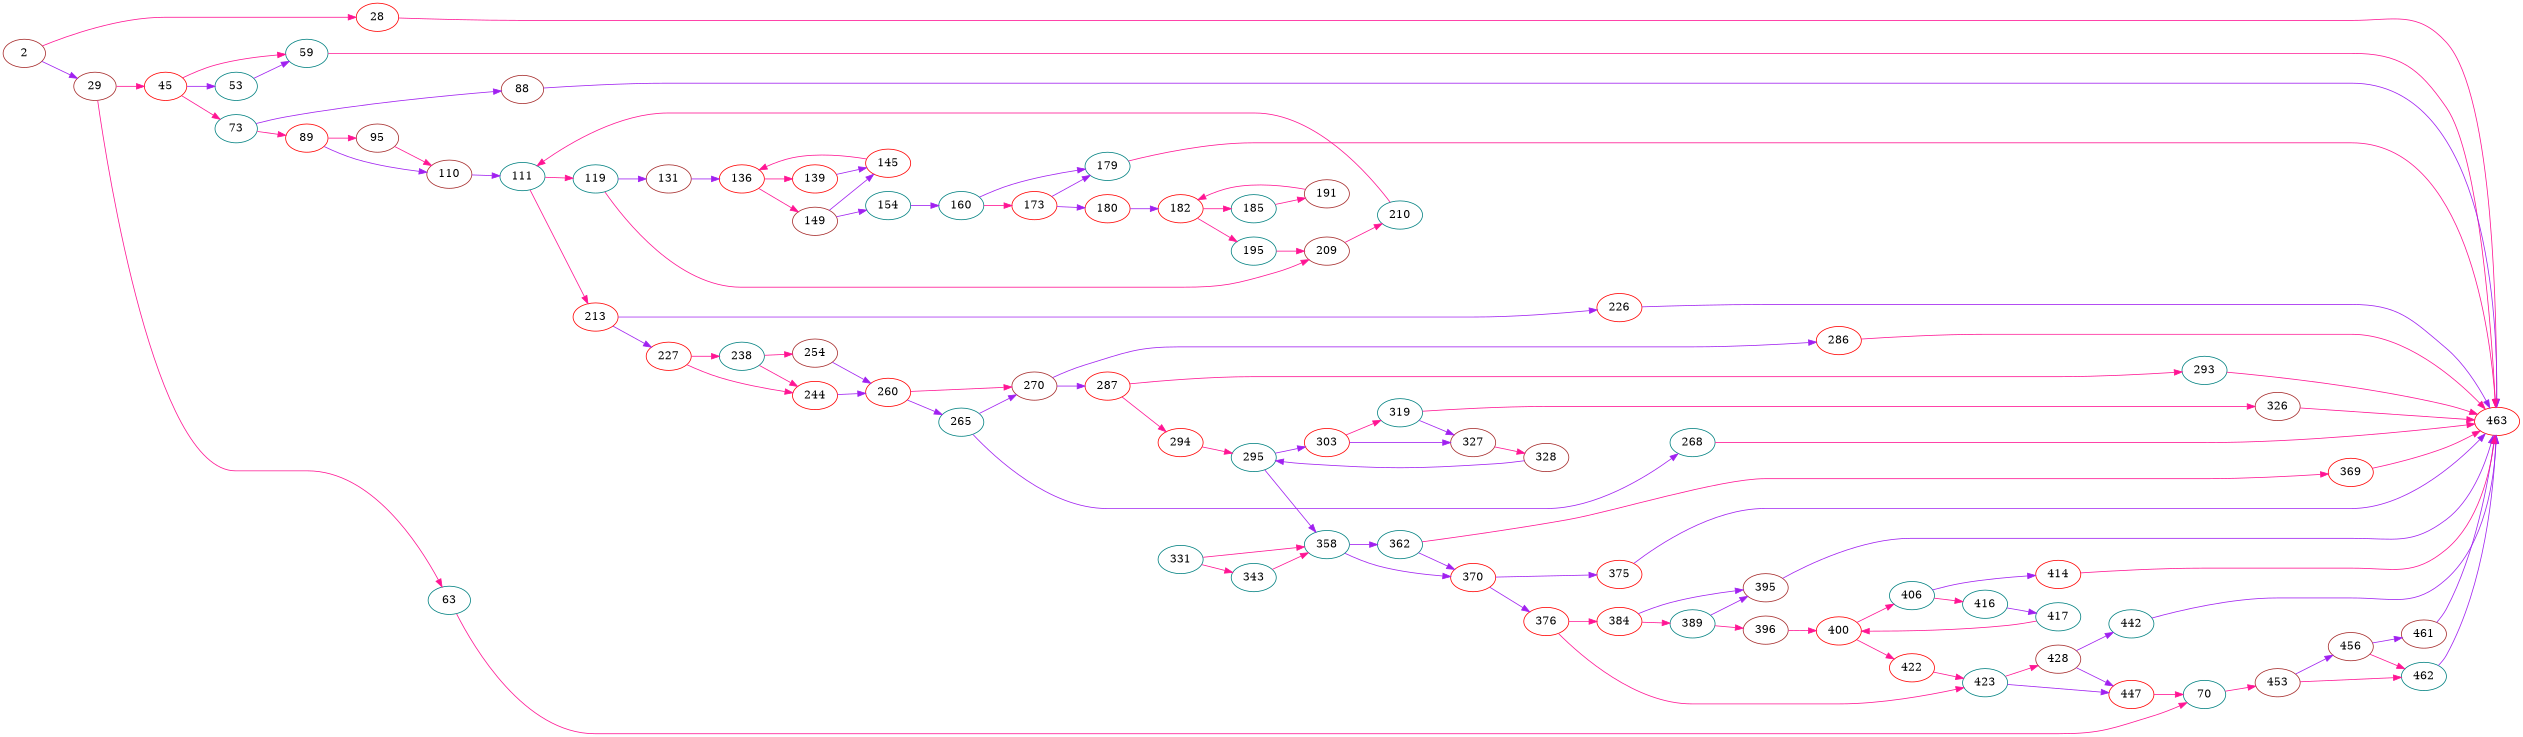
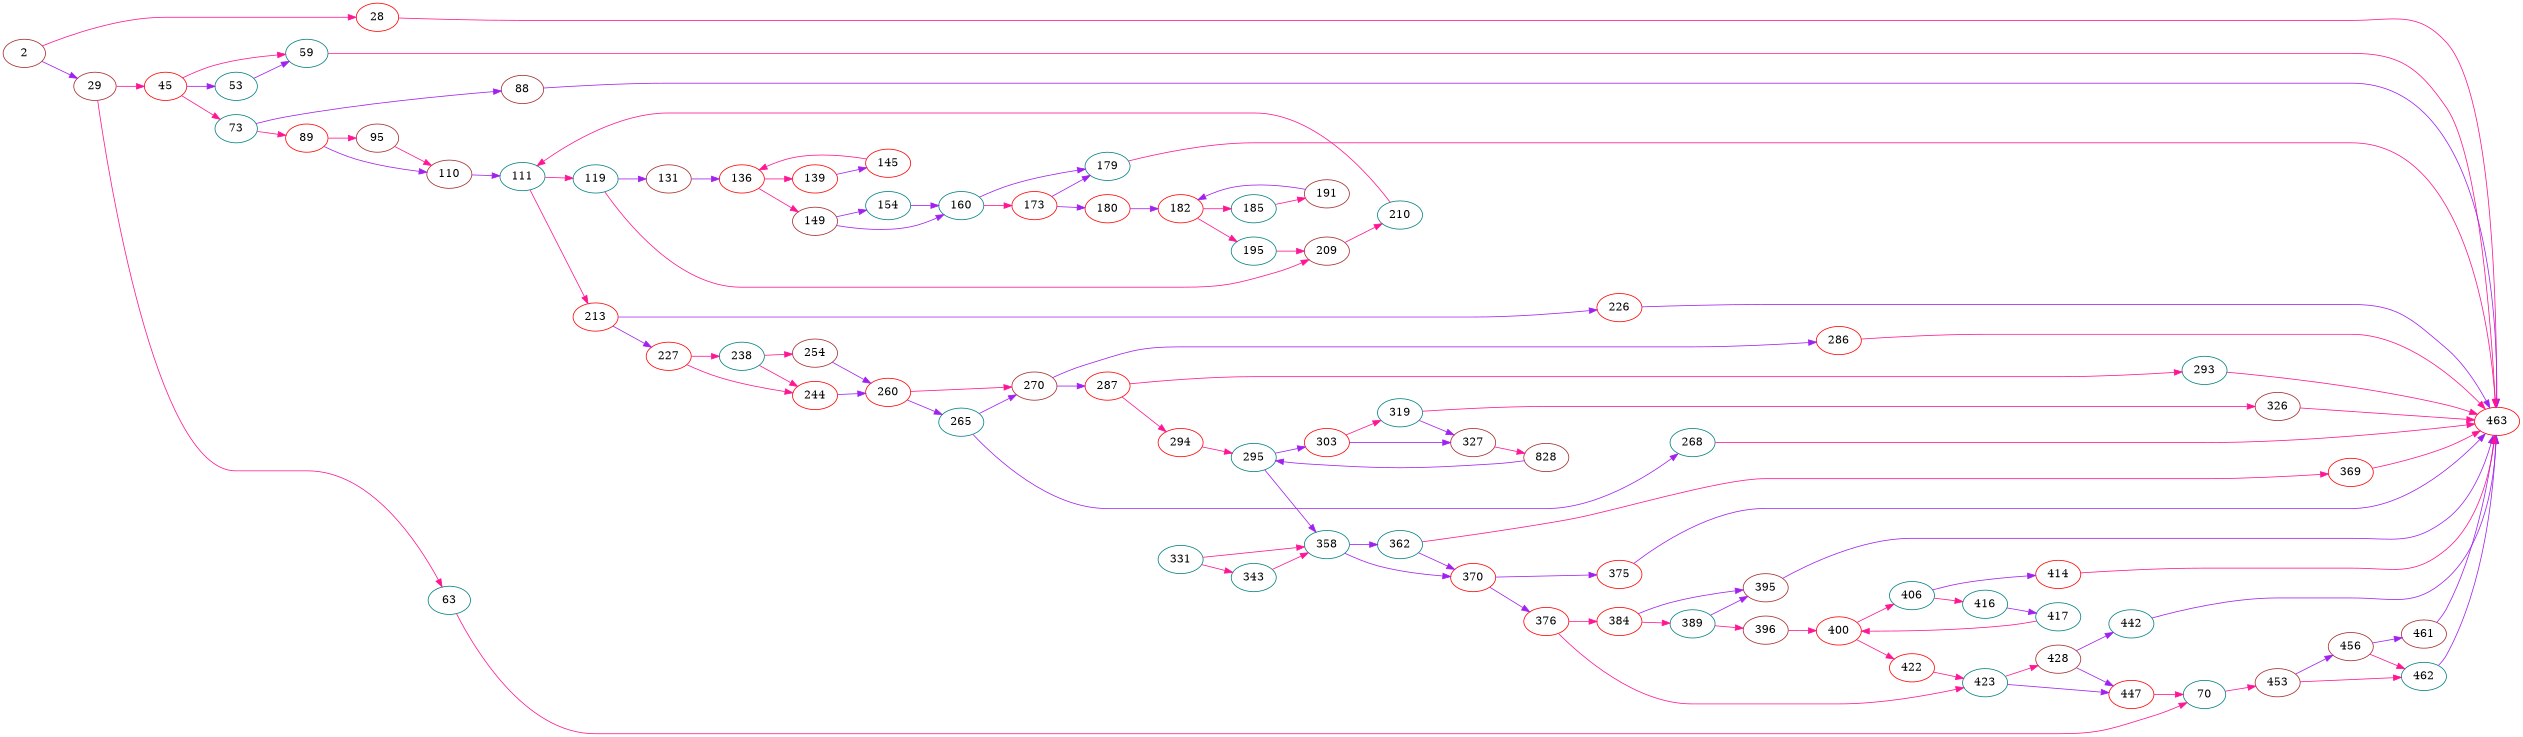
edge "191" -> "182": color deeppink -> purple
edge "149" -> "145": now "149" -> "160"
node "328": label "328" -> "828"
